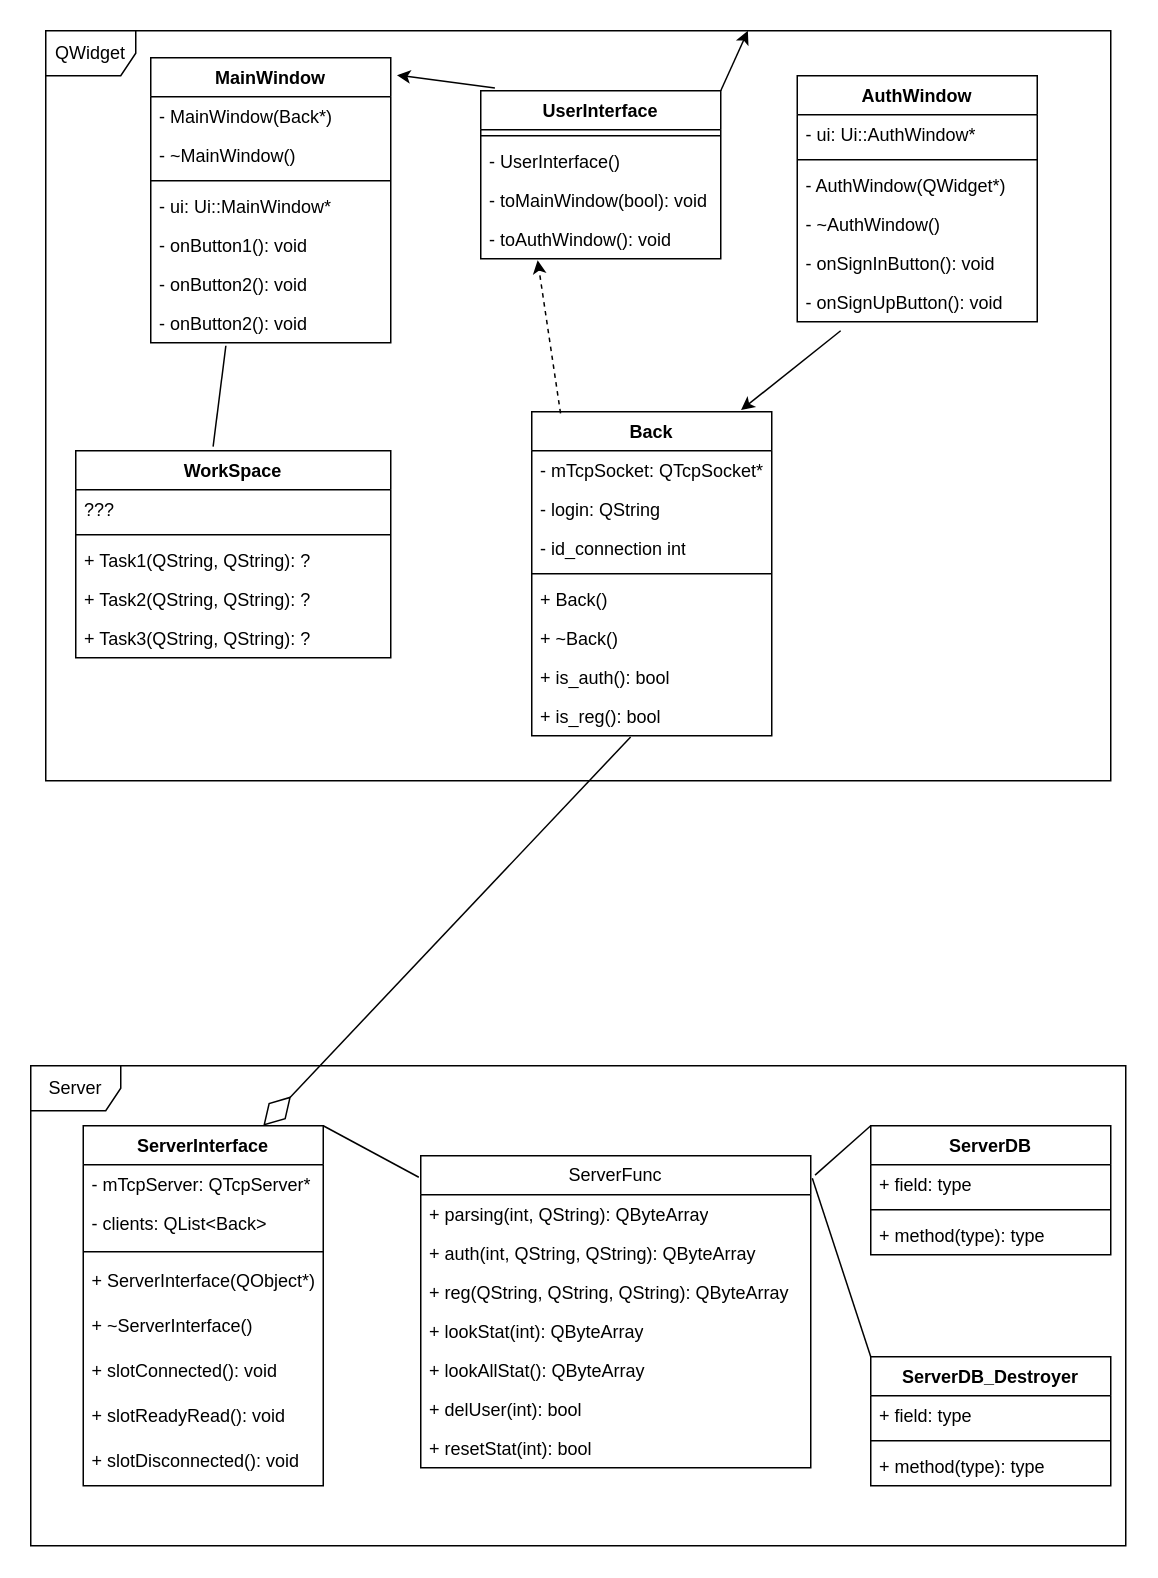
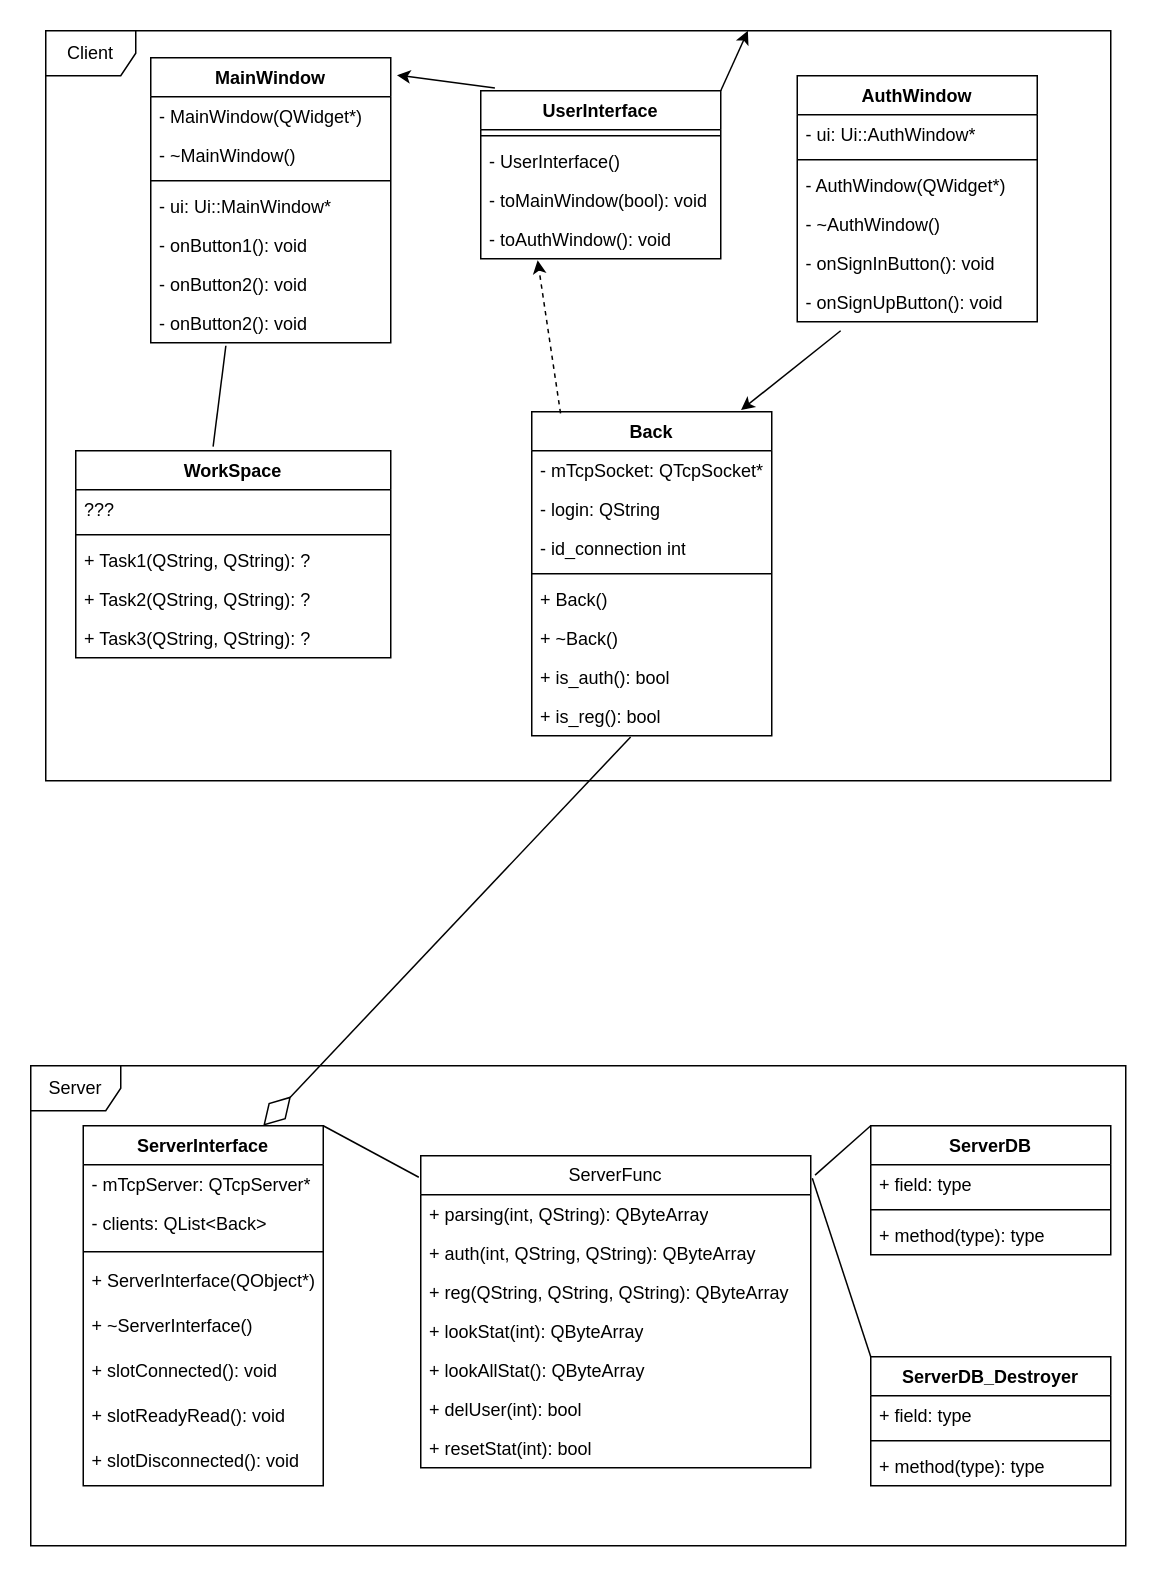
node "QWidget": label "QWidget" -> "Client"
node "- MainWindow(Back*)": label "- MainWindow(Back*)" -> "- MainWindow(QWidget*)"
